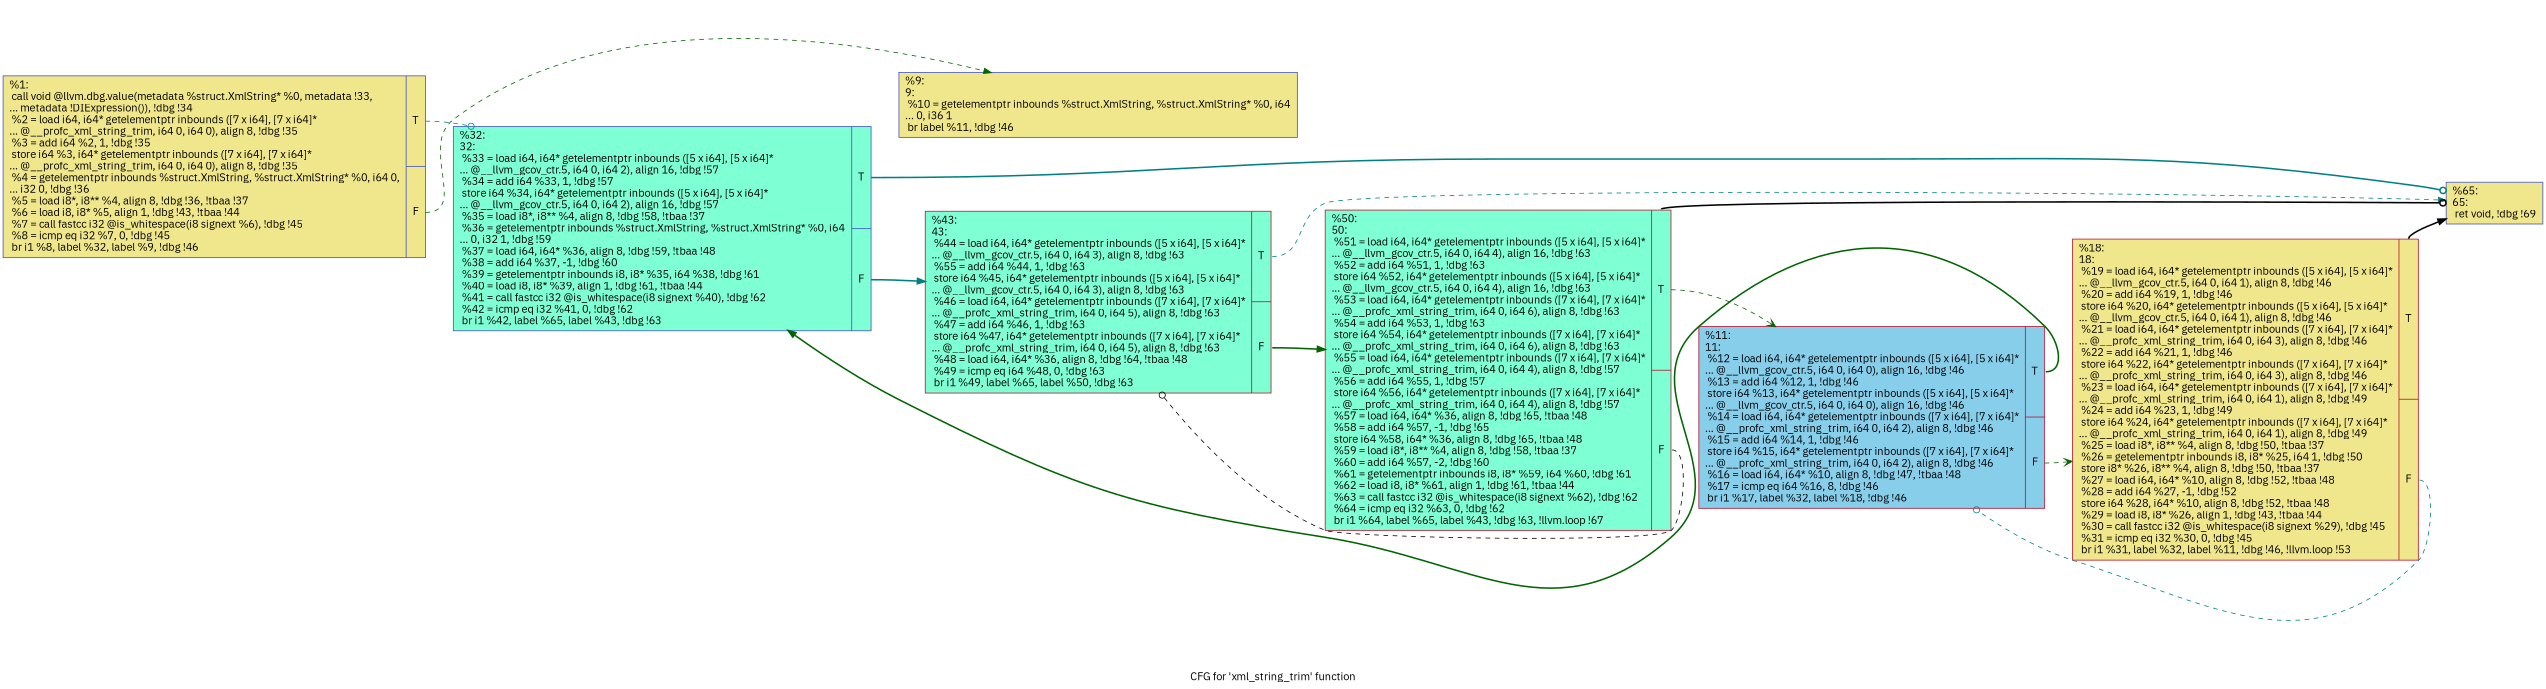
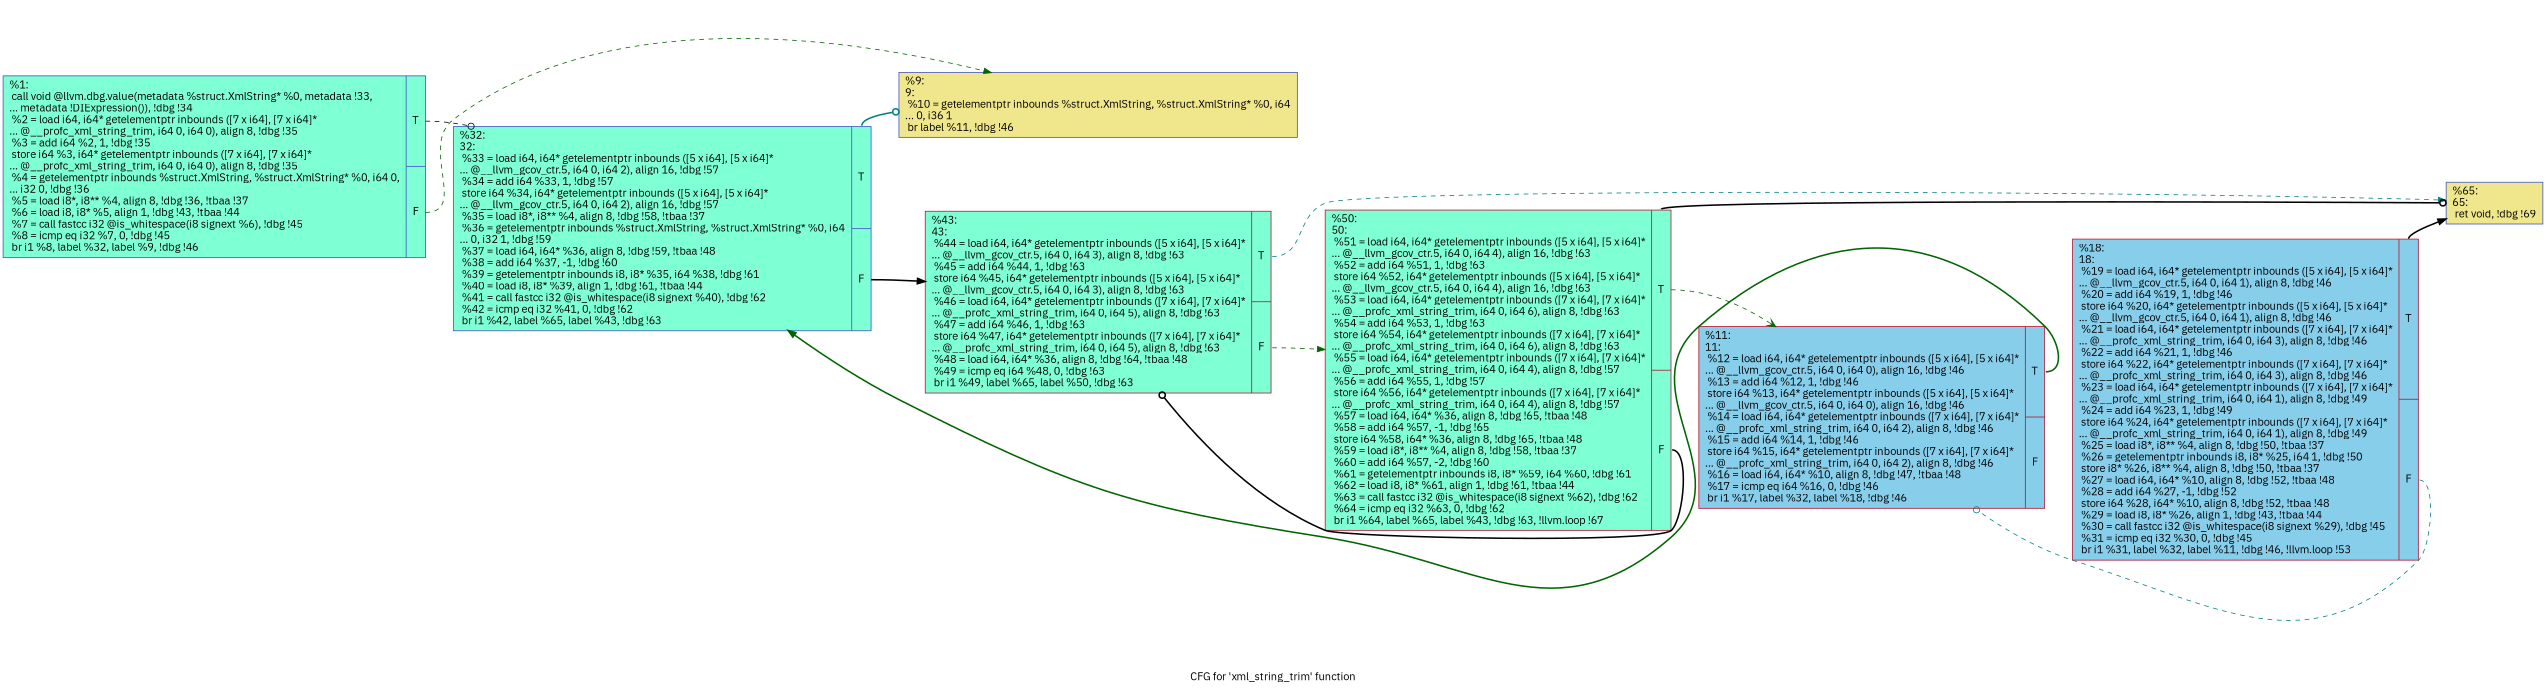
edge "%1:" -> "%32:": color teal -> black
edge "%32:" -> "%65:": now "%32:" -> "%9:"
node "%1:": fillcolor khaki -> aquamarine
node "%43:": text "%55 = add i64 %44, 1, !dbg !63" -> "%45 = add i64 %44, 1, !dbg !63"
edge "%32:" -> "%43:": color teal -> black
edge "%43:" -> "%50:": style bold -> dashed
node "%18:": fillcolor khaki -> skyblue
edge "%11:" -> "%18:": removed
node "%11:": text "%17 = icmp eq i64 %16, 8, !dbg !46" -> "%17 = icmp eq i64 %16, 0, !dbg !46"
edge "%50:" -> "%43:": style dashed -> bold
